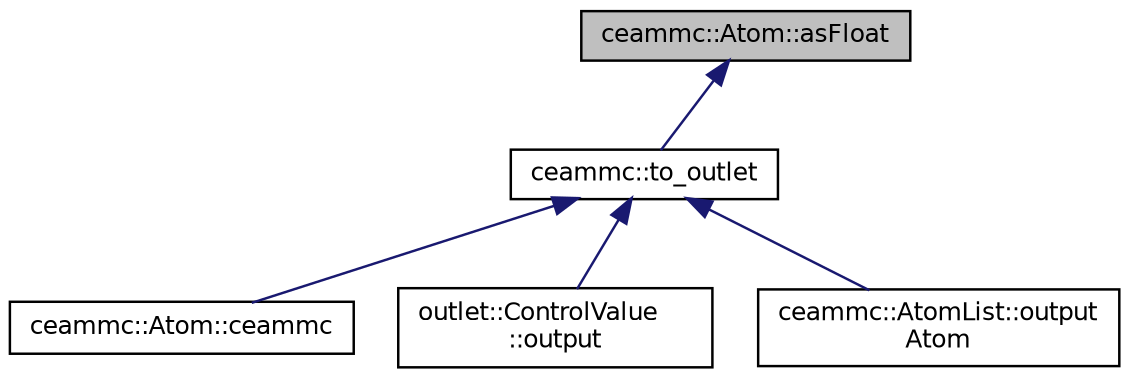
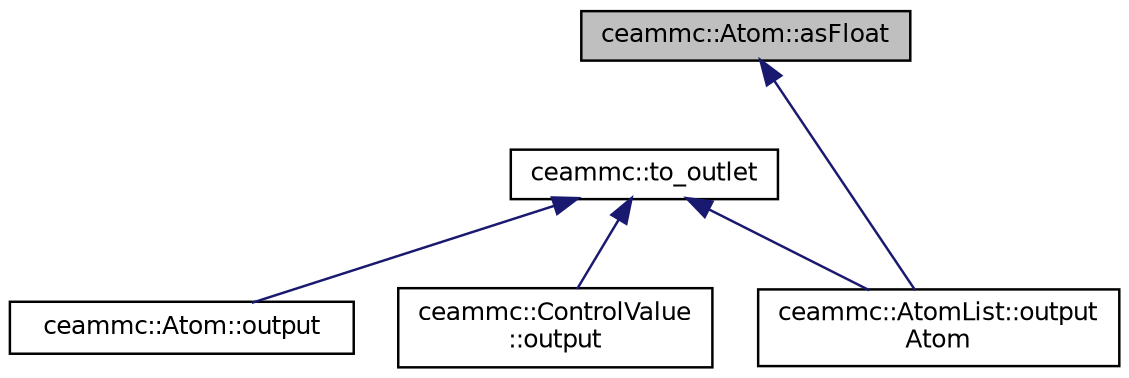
edge "ceammc::to_outlet" -> "ceammc::Atom::asFloat": now "ceammc::AtomList::output Atom" -> "ceammc::Atom::asFloat"
node "ceammc::Atom::ceammc": label "ceammc::Atom::ceammc" -> "ceammc::Atom::output"
node "outlet::ControlValue ::output": label "outlet::ControlValue ::output" -> "ceammc::ControlValue ::output"
